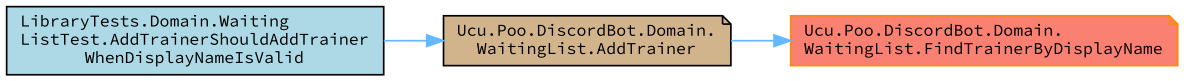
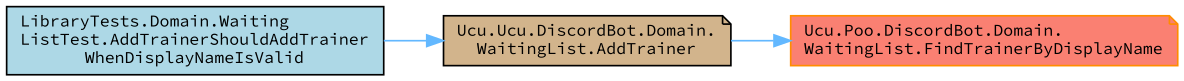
node "Ucu.Poo.DiscordBot.Domain. WaitingList.AddTrainer": label "Ucu.Poo.DiscordBot.Domain. WaitingList.AddTrainer" -> "Ucu.Ucu.DiscordBot.Domain. WaitingList.AddTrainer"
